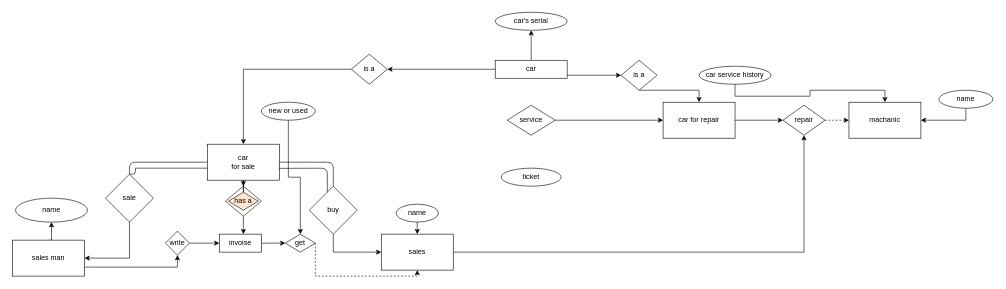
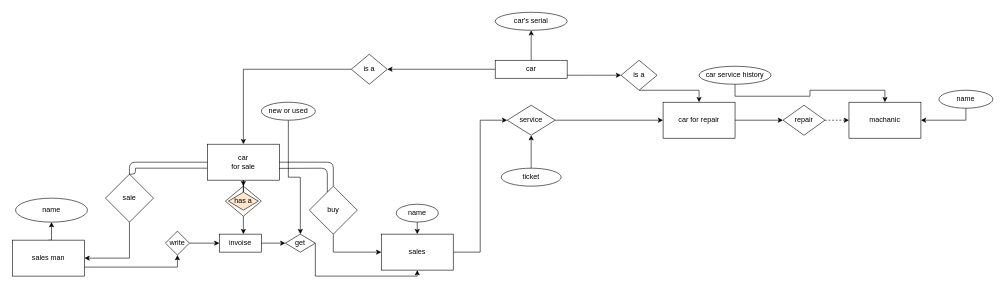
edge "ticket" -> "service": added
edge "sales" -> "repair": now "sales" -> "service"
edge "get" -> "sales": style dashed -> solid
